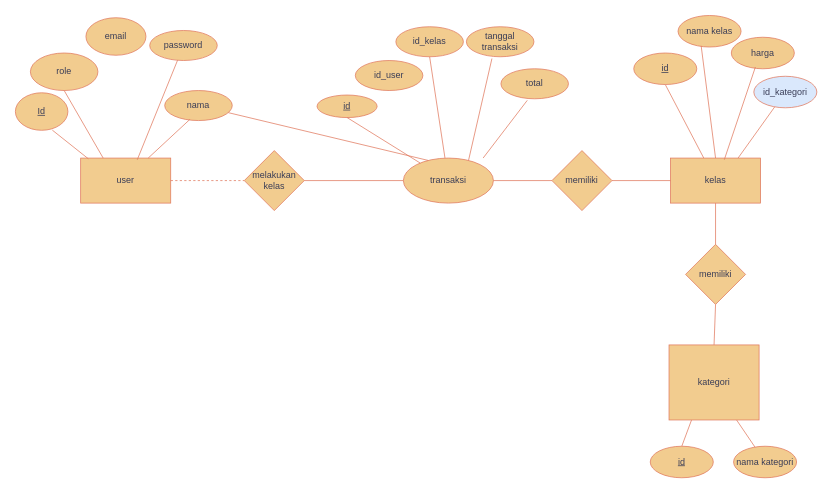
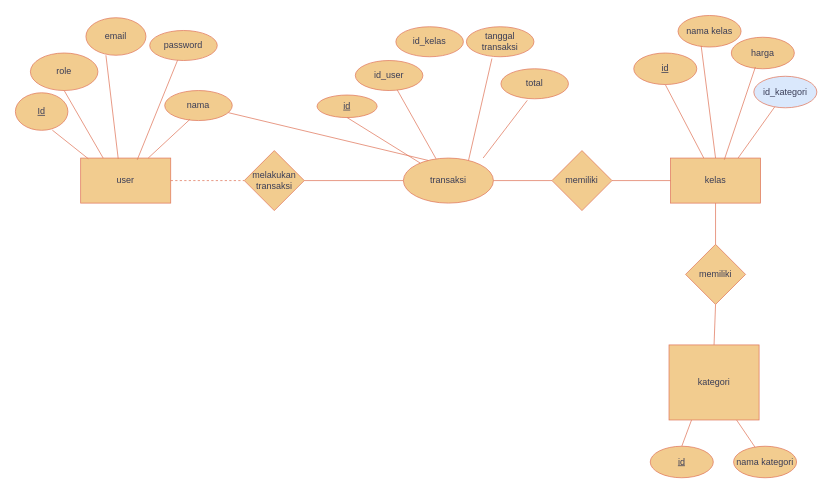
edge "email" -- "user": added
edge "id_kelas" -- "transaksi": now "id_user" -- "transaksi"
node "melakukan kelas": label "melakukan kelas" -> "melakukan transaksi"
